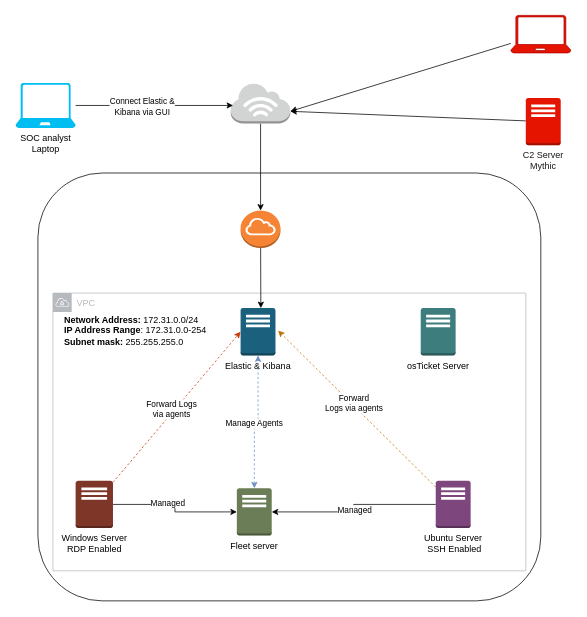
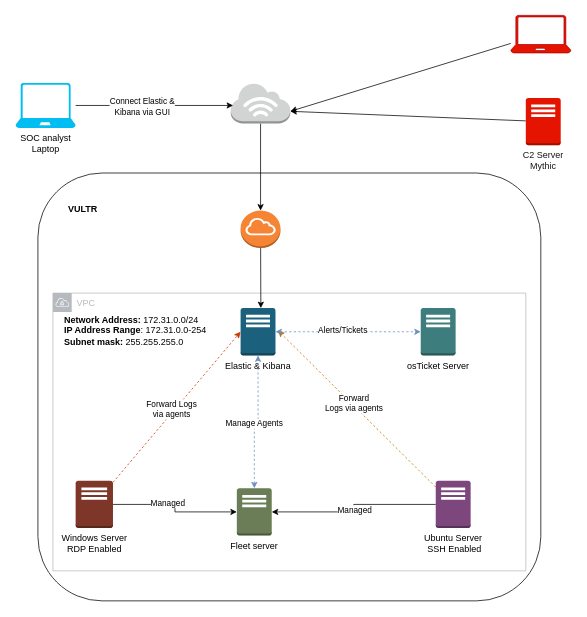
node "VULTR": added
edge "Elastic & Kibana" -- "osTicket Server": added, label "Alerts/Tickets"
